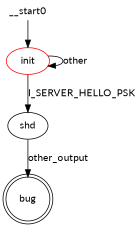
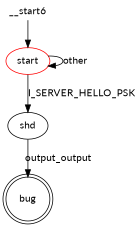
node "__start0": label "__start0" -> "__start6"
node "init": label "init" -> "start"
edge "shd" -> "bug": label "other_output" -> "output_output"
